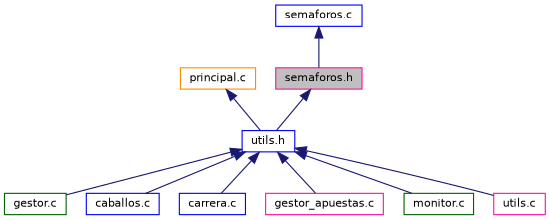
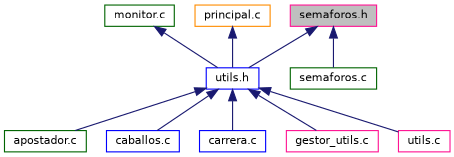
node "semaforos.c": color blue -> darkgreen
edge "semaforos.h" -> "semaforos.c": reversed
edge "monitor.c" -> "utils.h": reversed
node "gestor.c": label "gestor.c" -> "apostador.c"
node "gestor_apuestas.c": label "gestor_apuestas.c" -> "gestor_utils.c"
